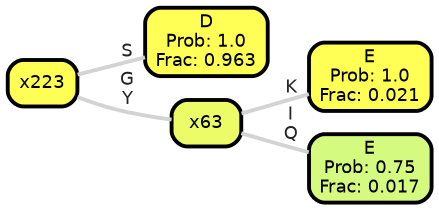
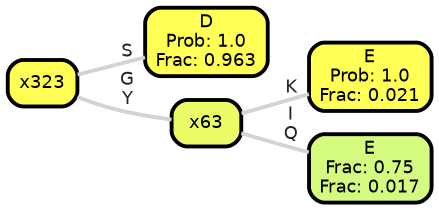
node "x223": label "x223" -> "x323"
node "E Prob: 0.75 Frac: 0.017": label "E Prob: 0.75 Frac: 0.017" -> "E Frac: 0.75 Frac: 0.017"
